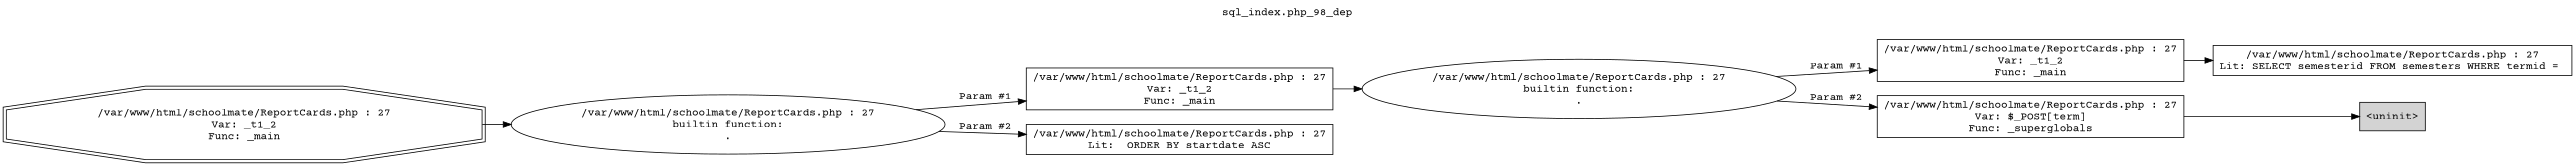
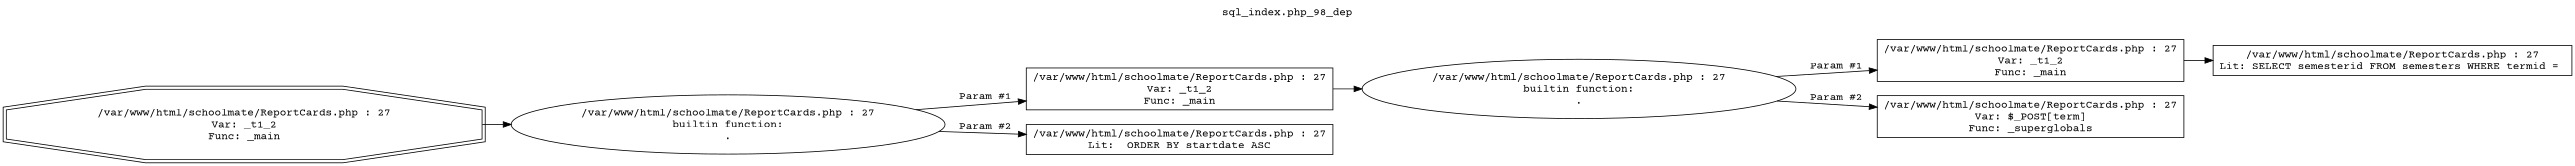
node "<uninit>": removed
